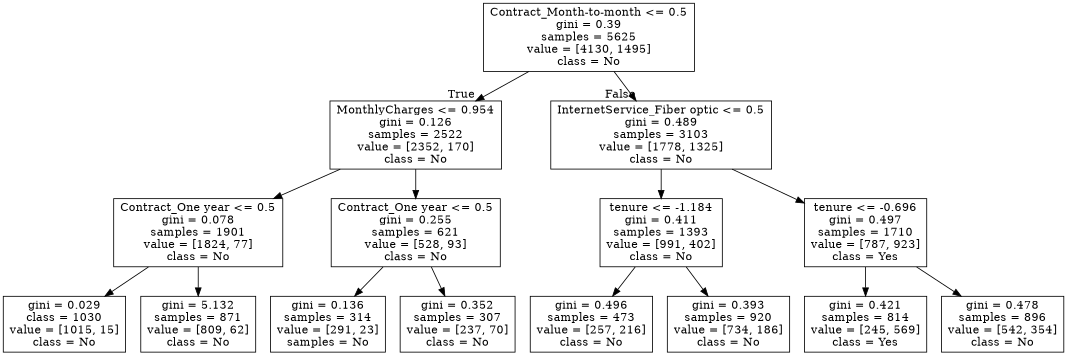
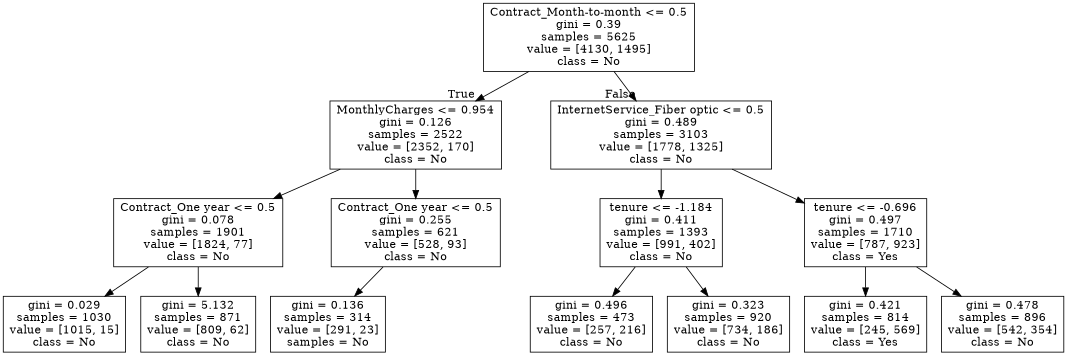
node "gini = 0.029 class = 1030 value = [1015, 15] class = No": label "gini = 0.029 class = 1030 value = [1015, 15] class = No" -> "gini = 0.029 samples = 1030 value = [1015, 15] class = No"
node "gini = 0.352 samples = 307 value = [237, 70] class = No": removed
node "gini = 0.393 samples = 920 value = [734, 186] class = No": label "gini = 0.393 samples = 920 value = [734, 186] class = No" -> "gini = 0.323 samples = 920 value = [734, 186] class = No"
